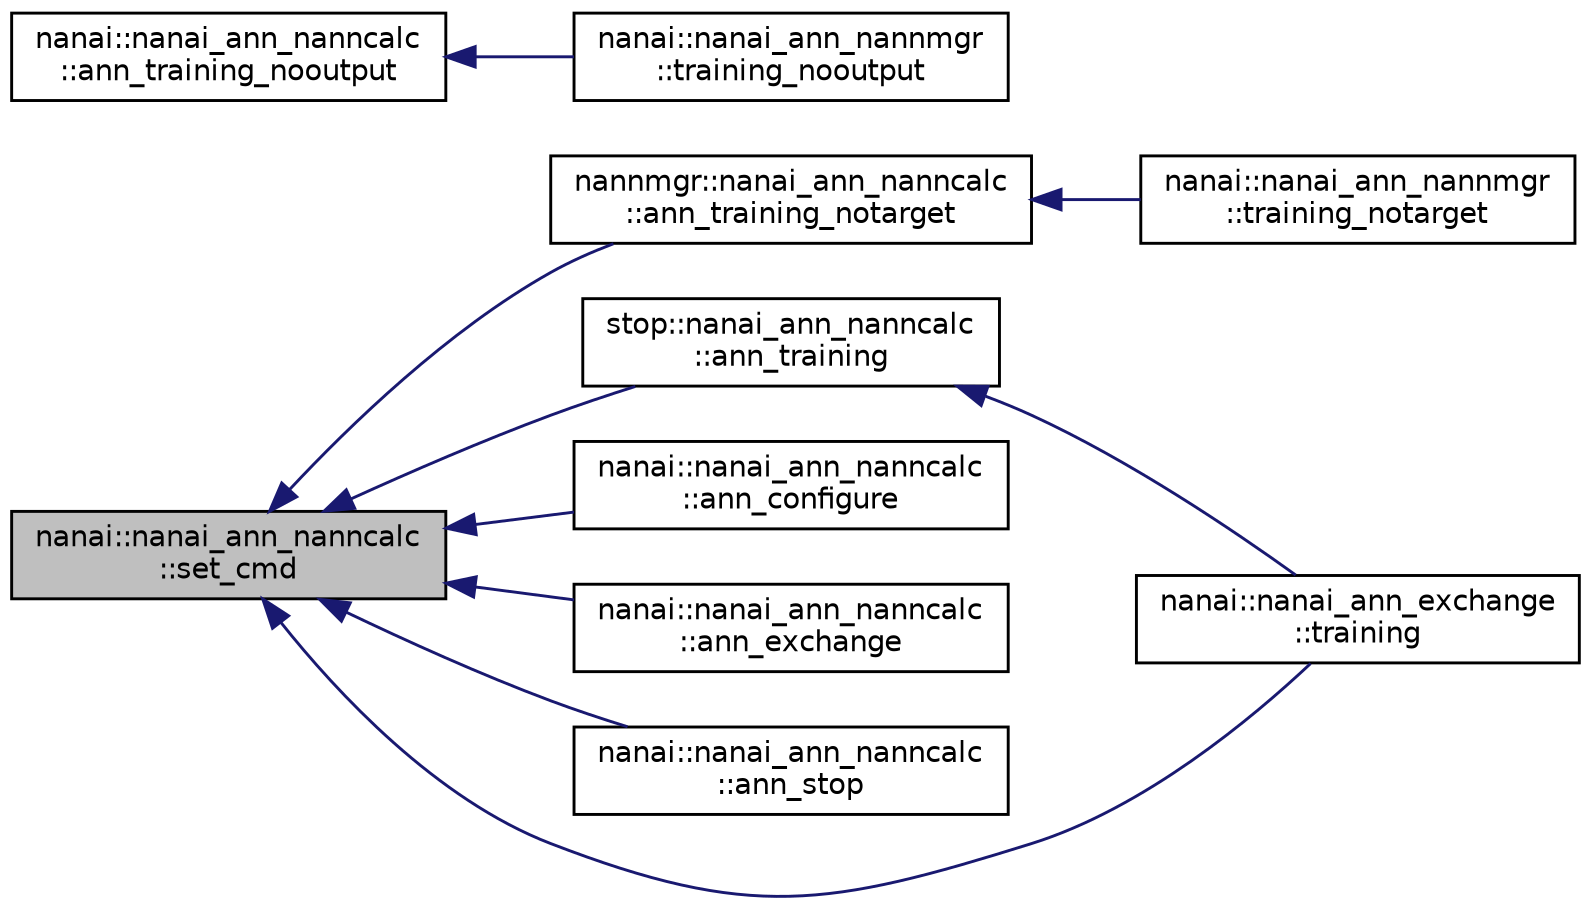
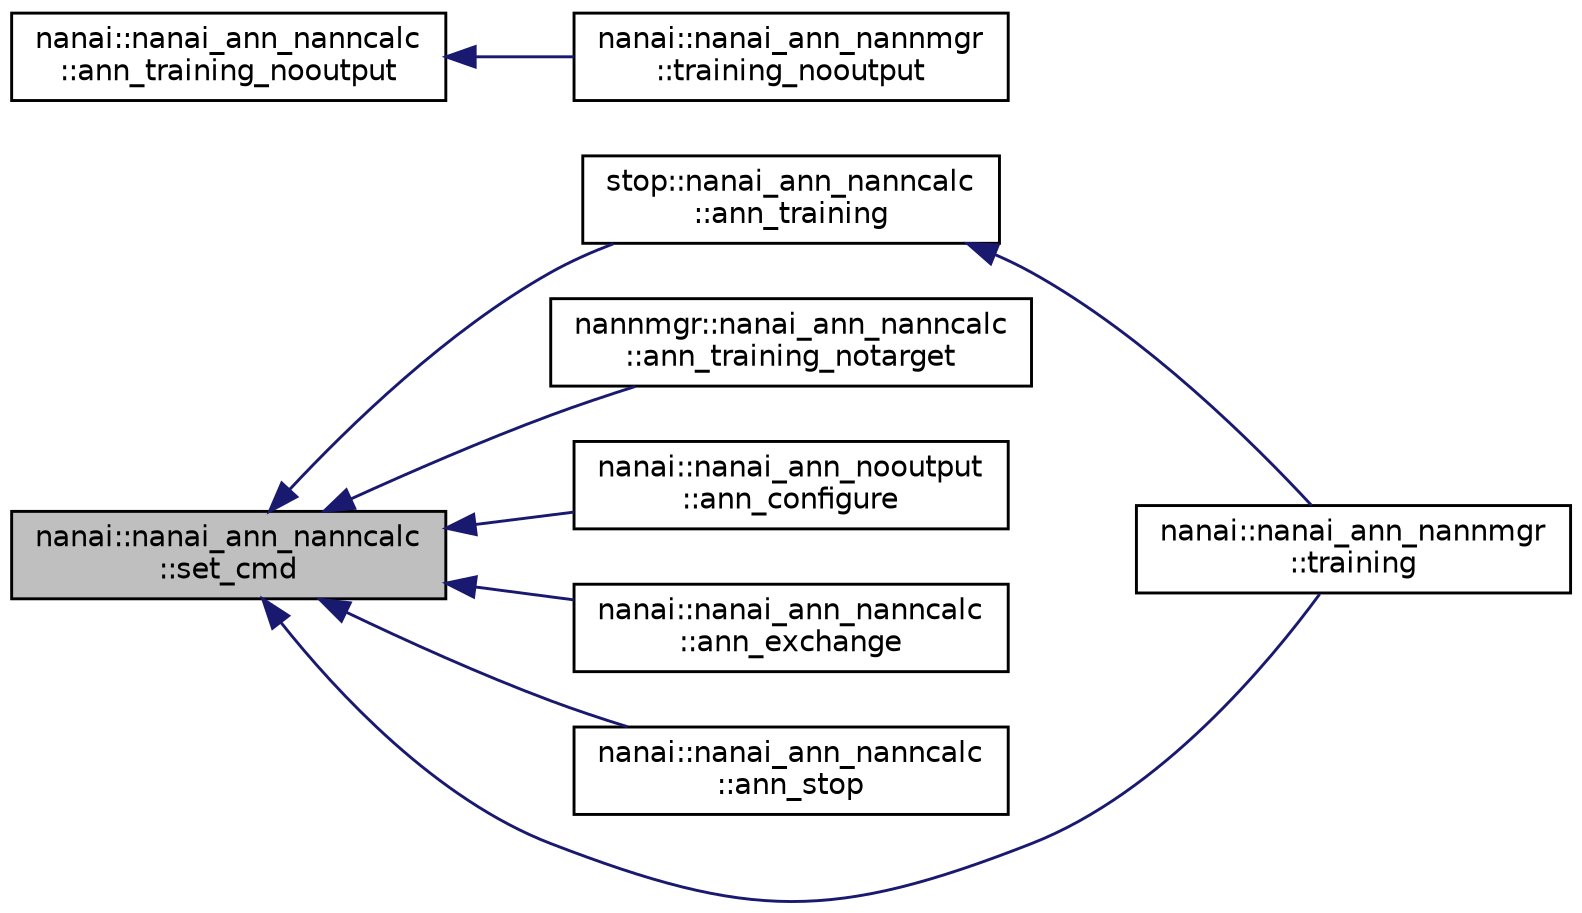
node "nanai::nanai_ann_nannmgr ::training_notarget": removed
node "nanai::nanai_ann_nanncalc ::ann_configure": label "nanai::nanai_ann_nanncalc ::ann_configure" -> "nanai::nanai_ann_nooutput ::ann_configure"
node "nanai::nanai_ann_exchange ::training": label "nanai::nanai_ann_exchange ::training" -> "nanai::nanai_ann_nannmgr ::training"
